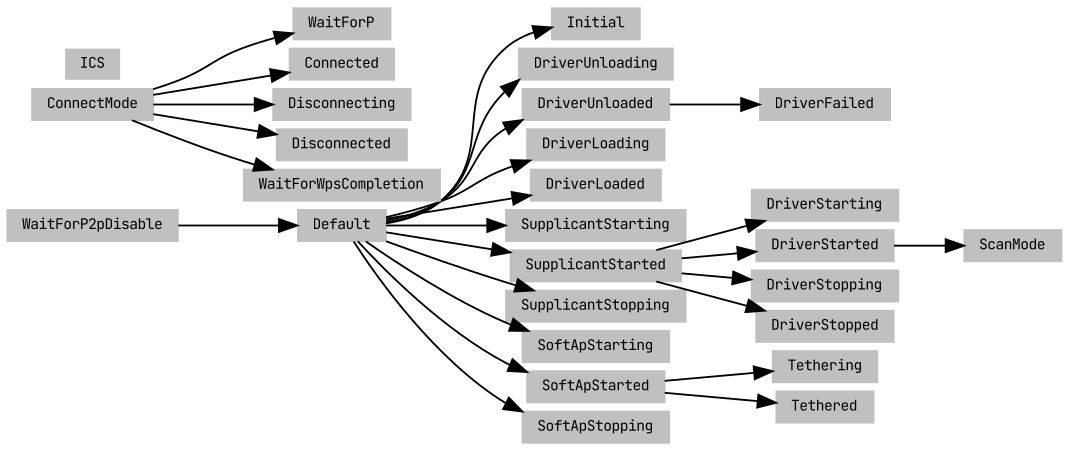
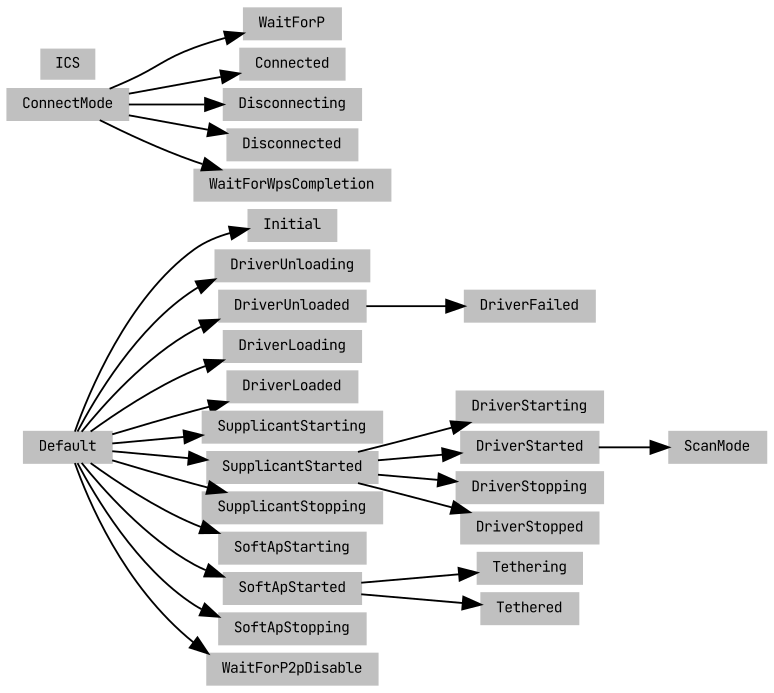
edge "WaitForP2pDisable" -> "Default": reversed
